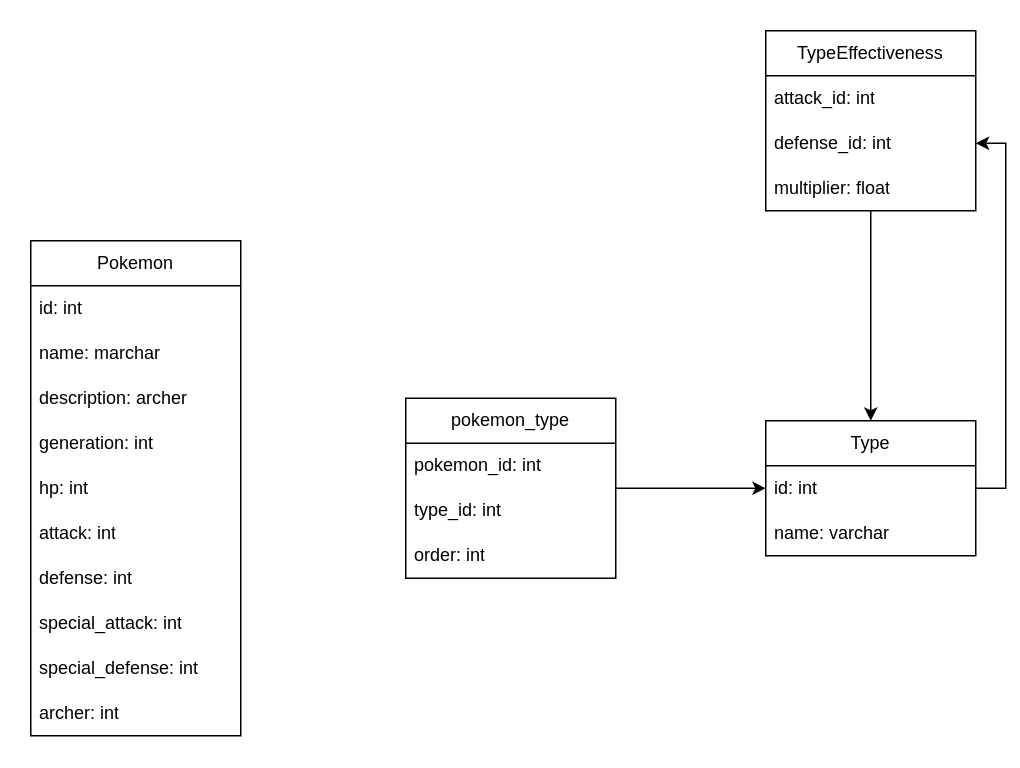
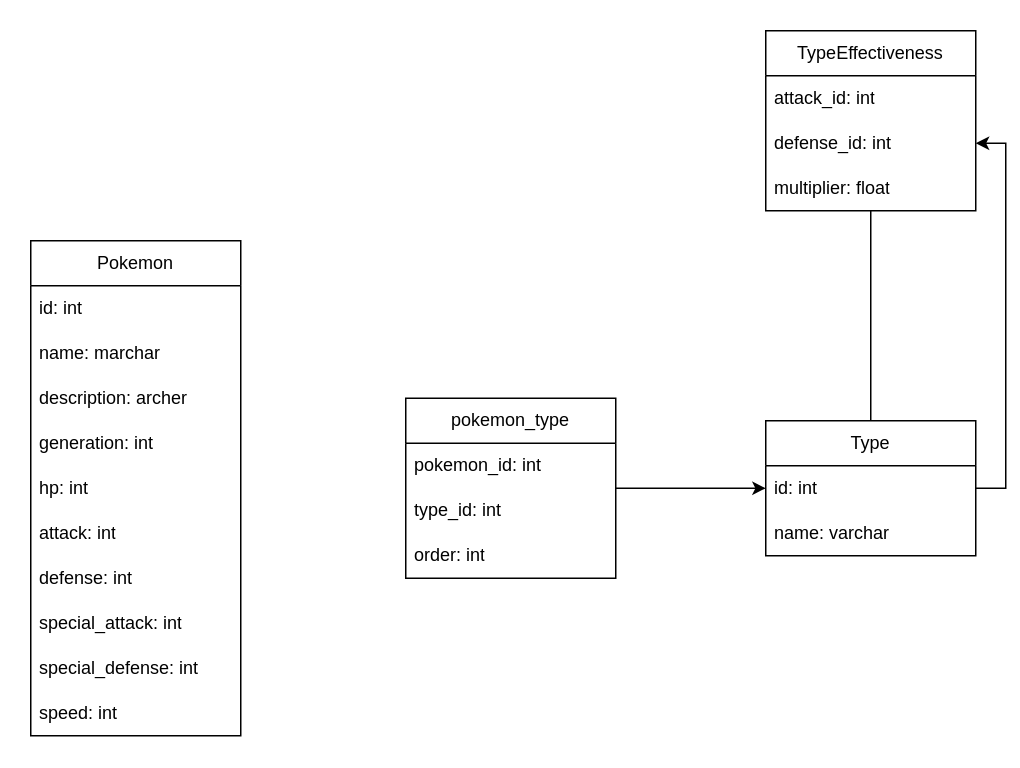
edge "TypeEffectiveness" -> "Type": arrowhead classic -> none
node "archer: int": label "archer: int" -> "speed: int"
